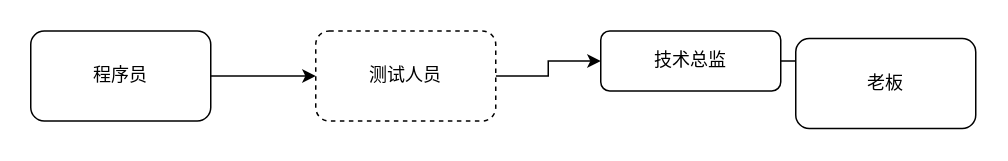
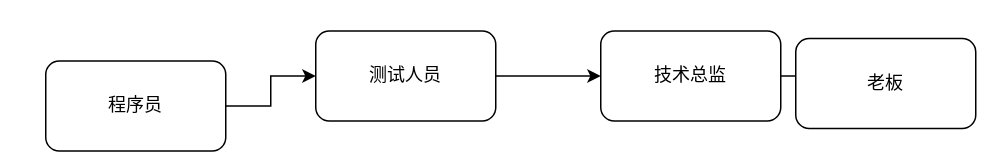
node "技术总监": size 180x60 -> 180x90
node "程序员": moved (121, 76) -> (136, 106)
node "测试人员": style dashed -> solid
